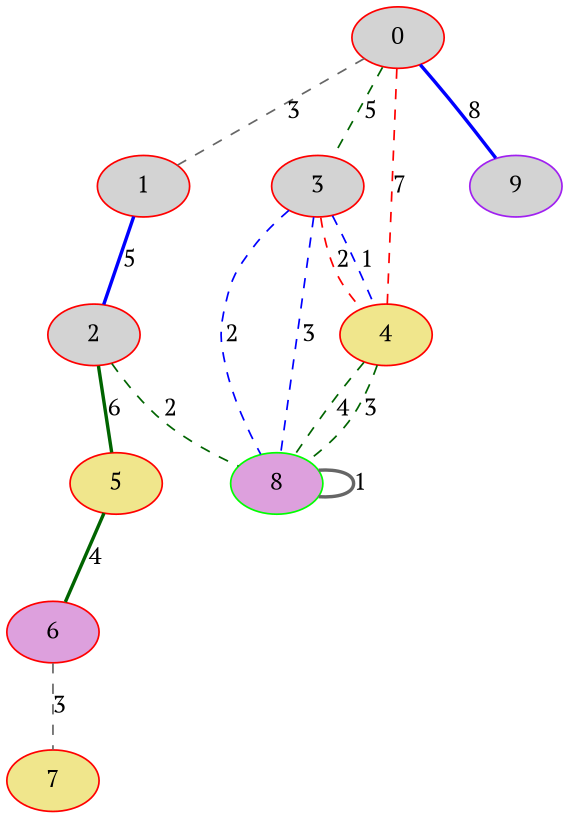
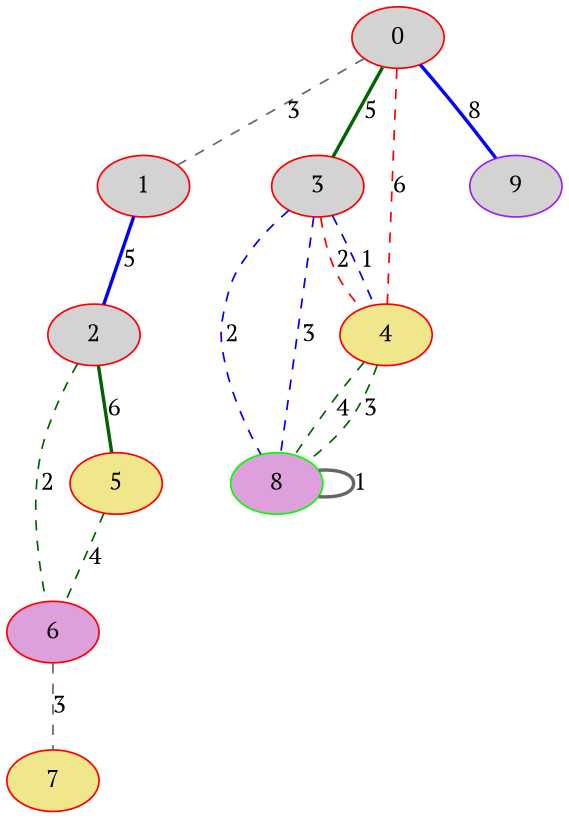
edge "0" -- "3": style dashed -> bold
edge "0" -- "4": label "7" -> "6"
edge "2" -- "8": now "2" -- "6"
edge "5" -- "6": style bold -> dashed
